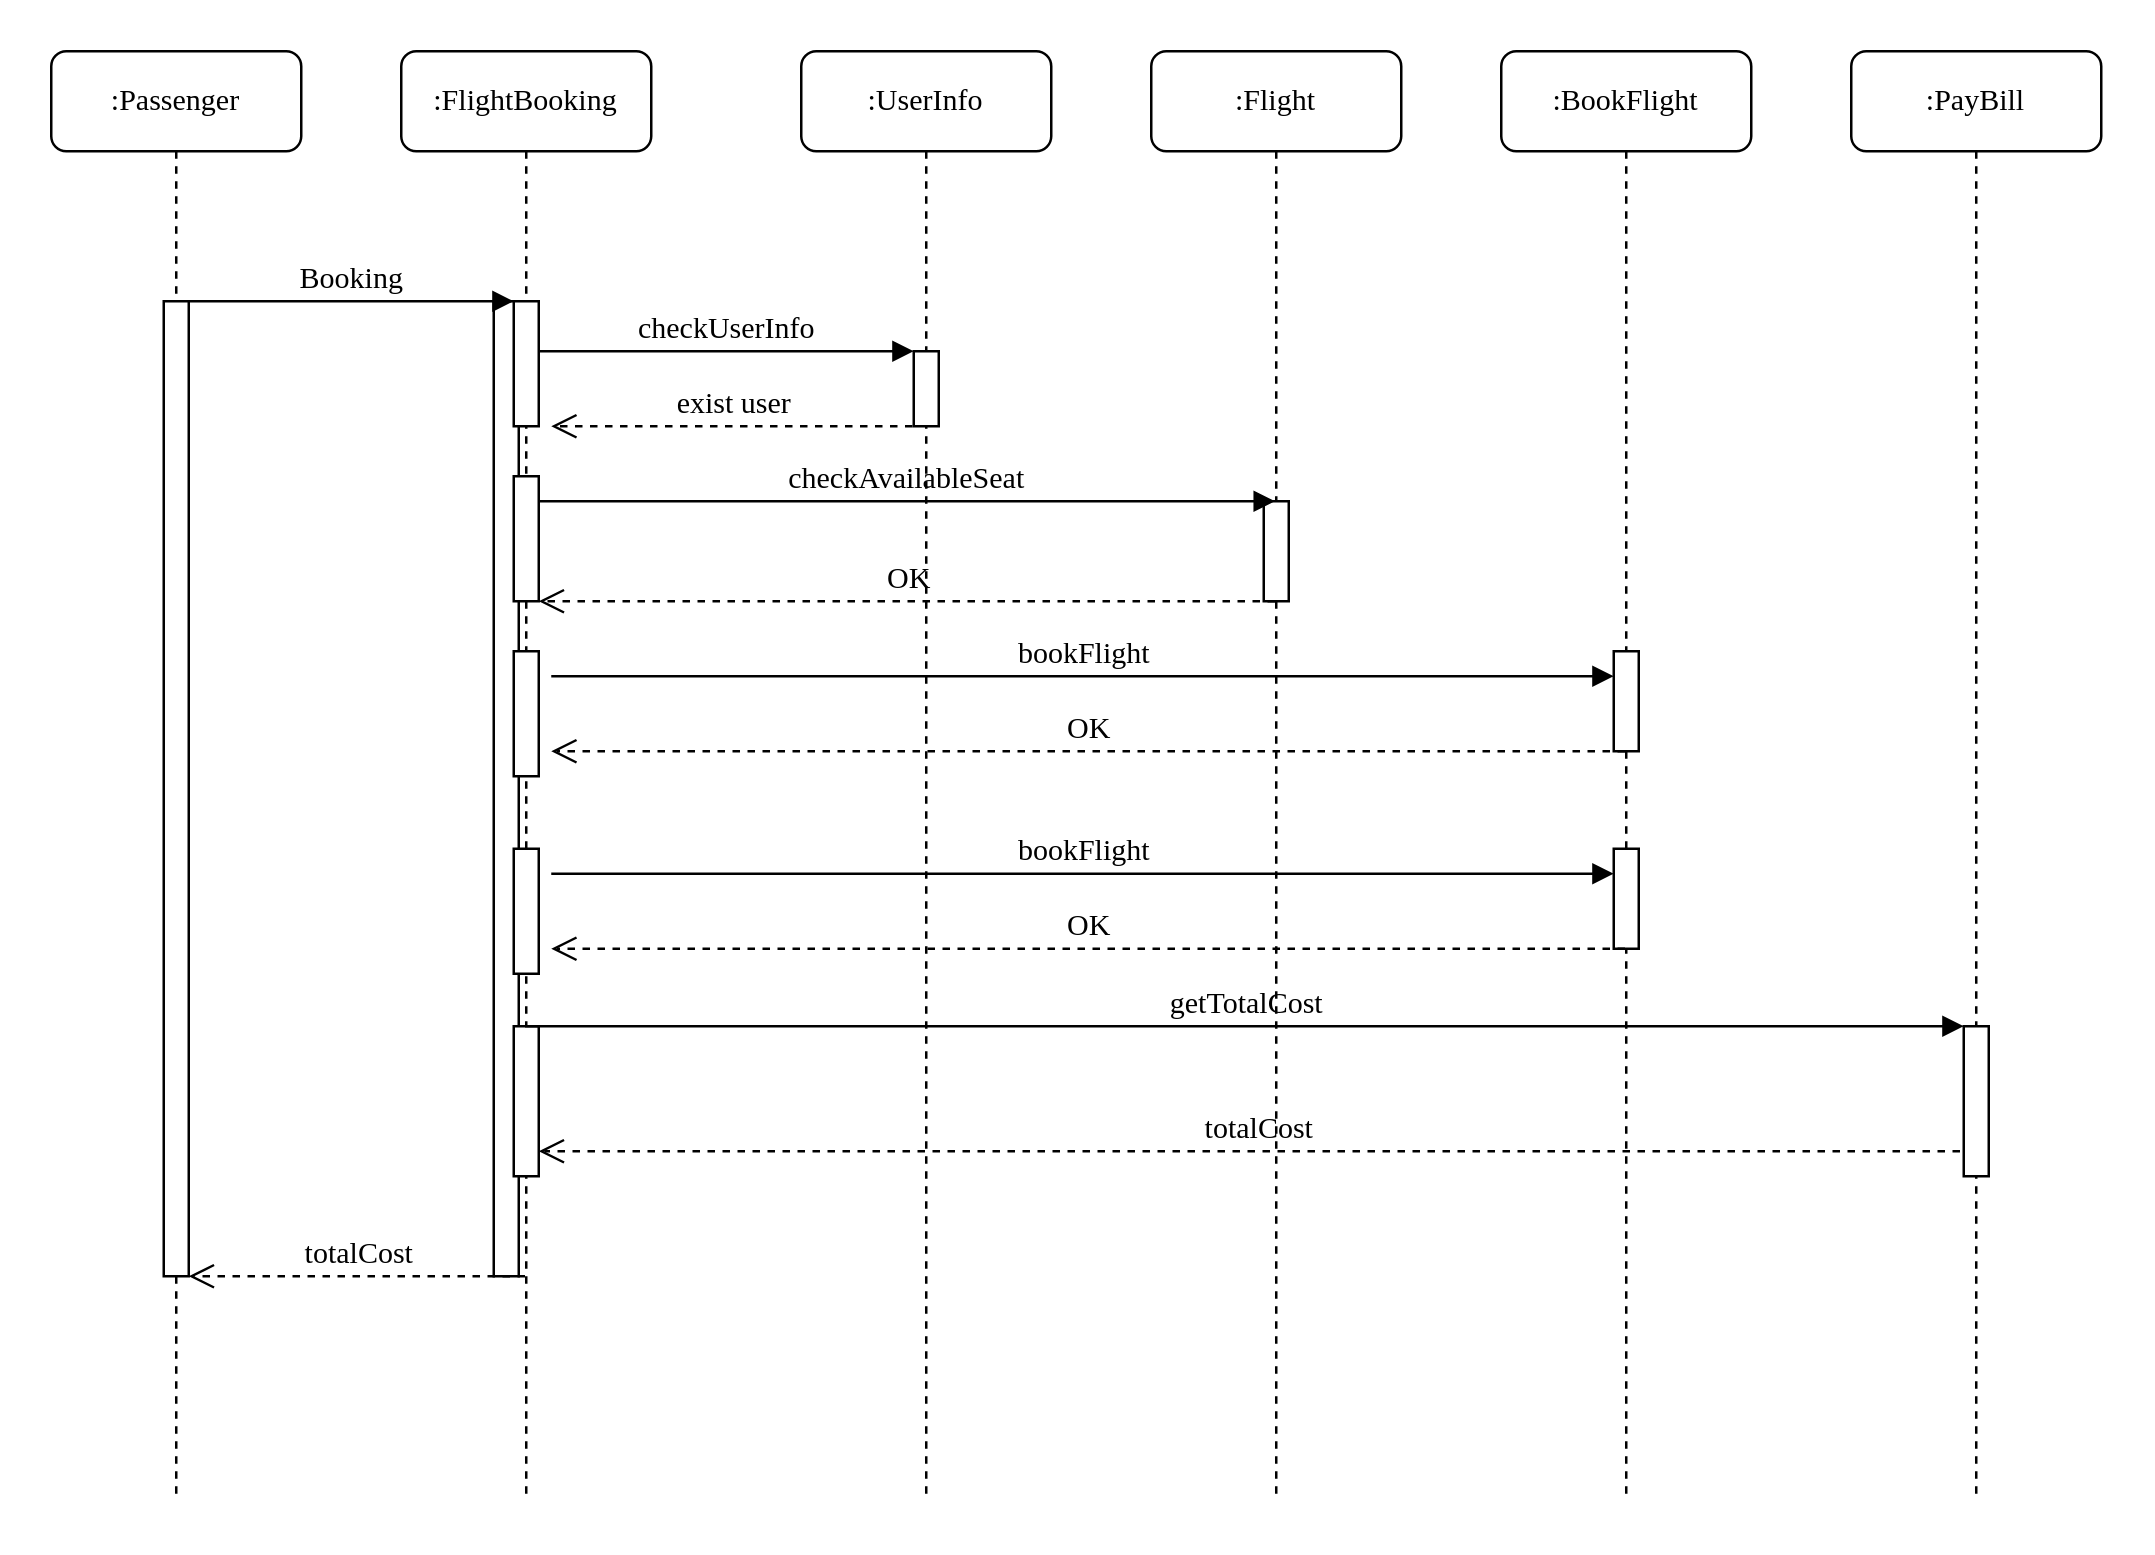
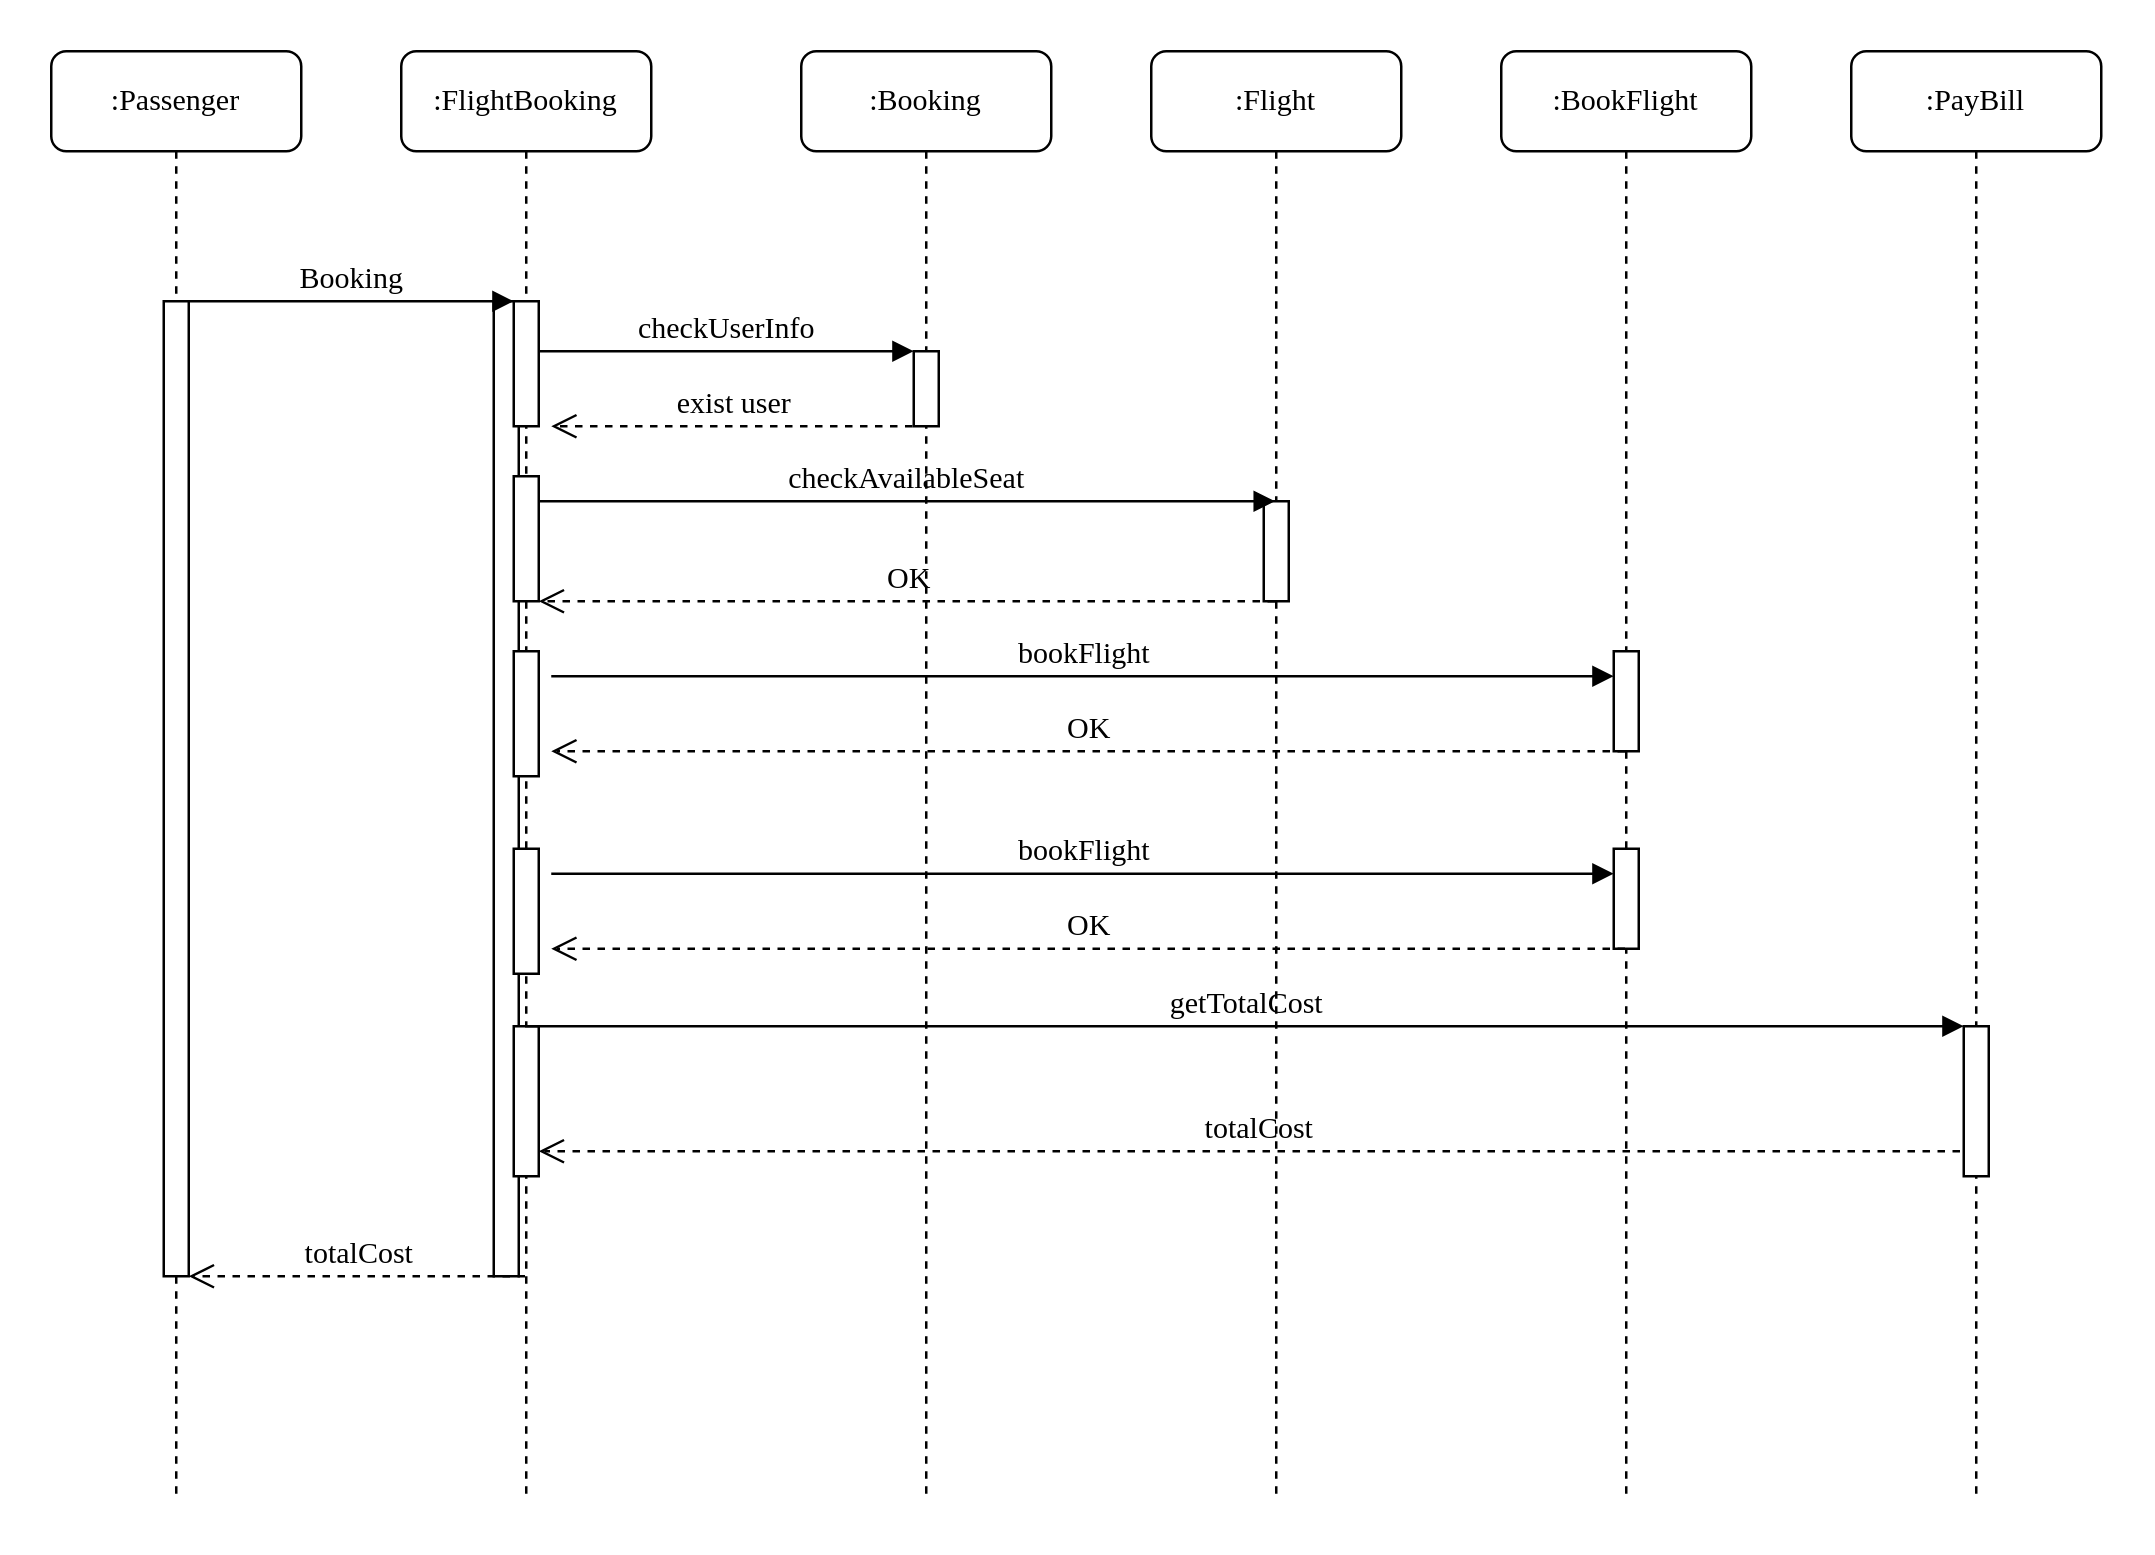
node ":UserInfo": label ":UserInfo" -> ":Booking"
